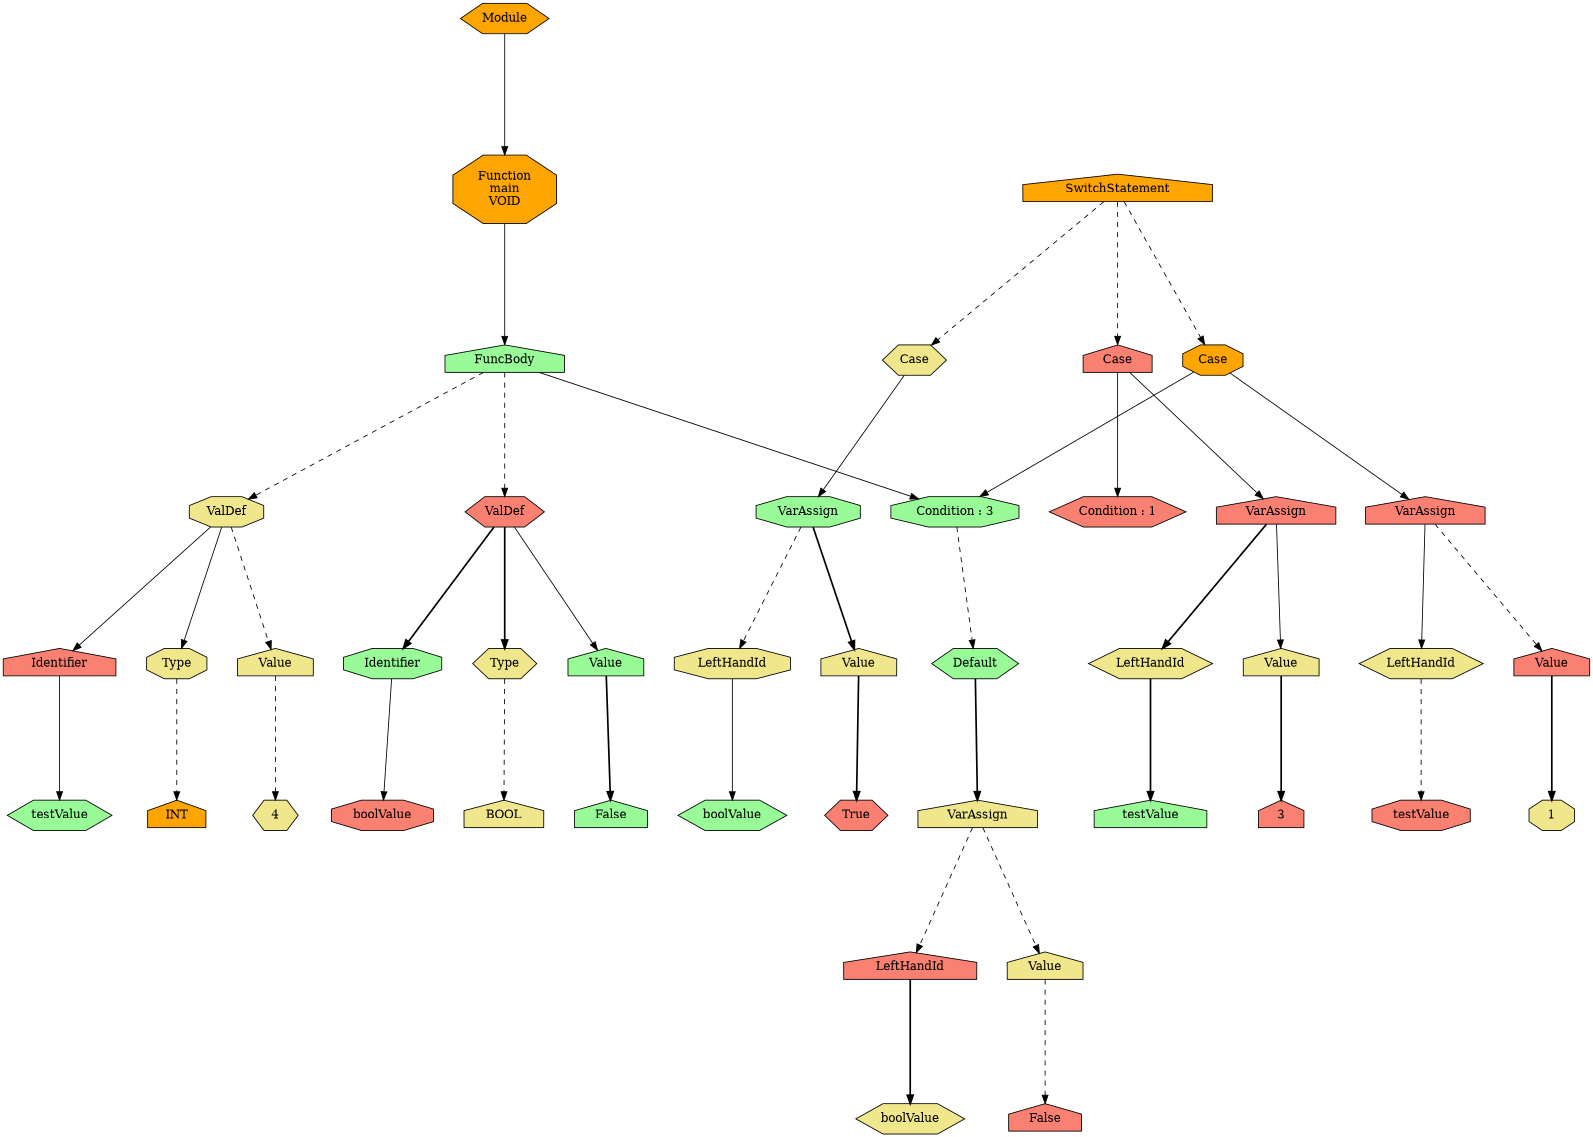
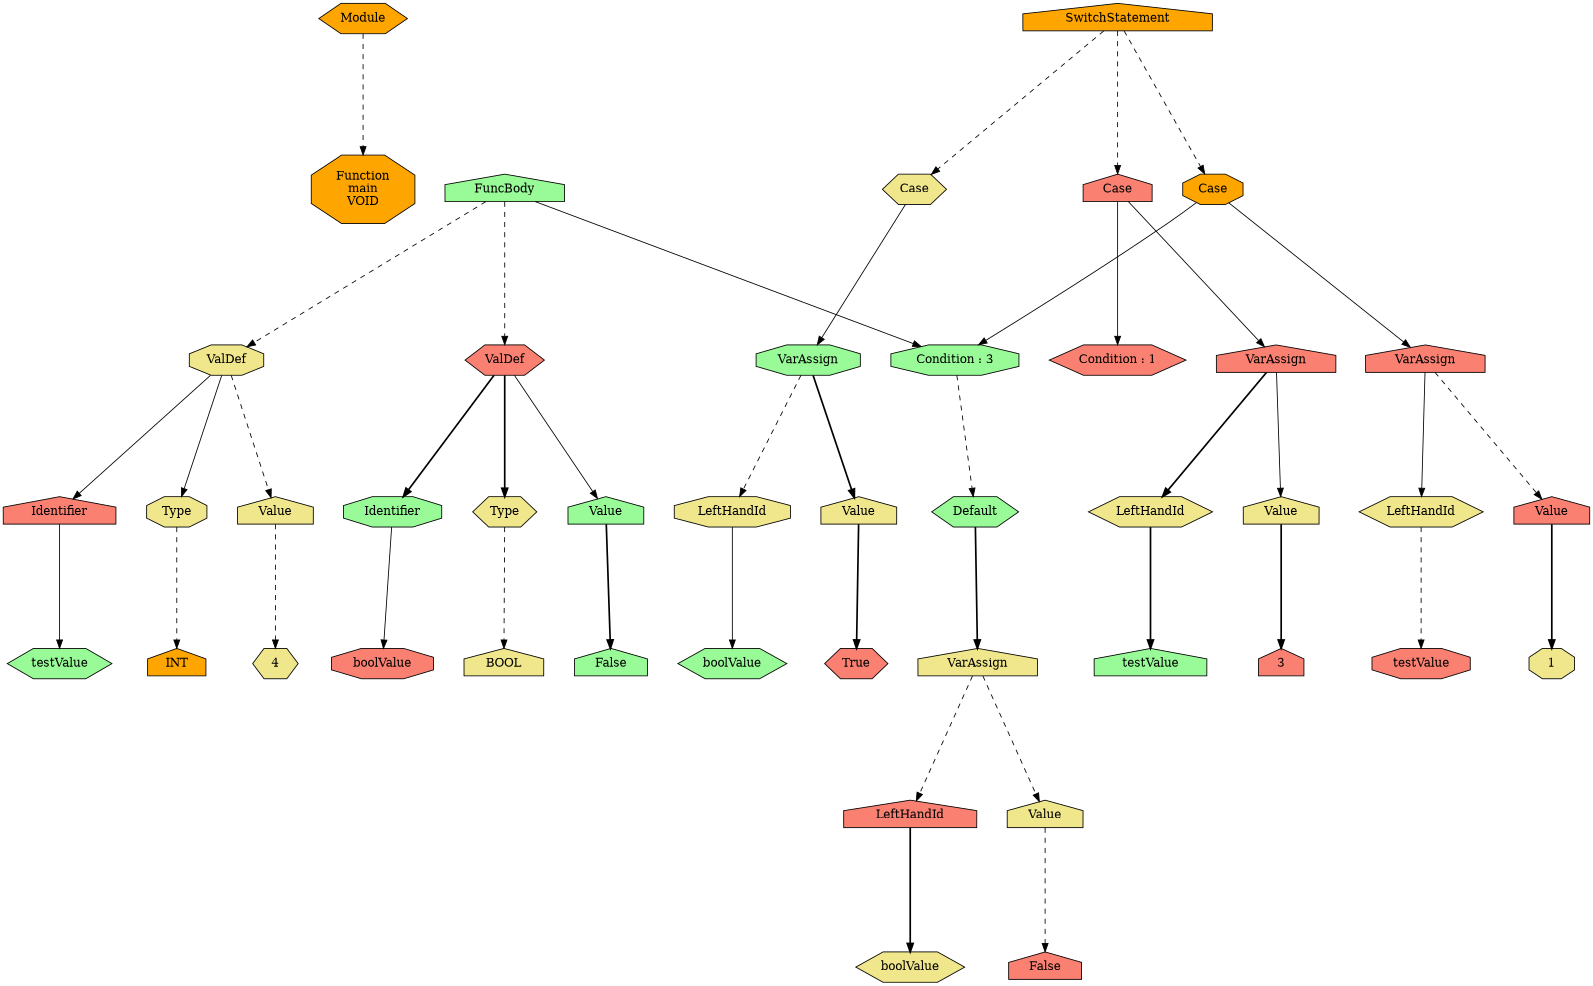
edge "Module" -> "Function main VOID": style solid -> dashed
edge "Function main VOID" -> "FuncBody": removed
